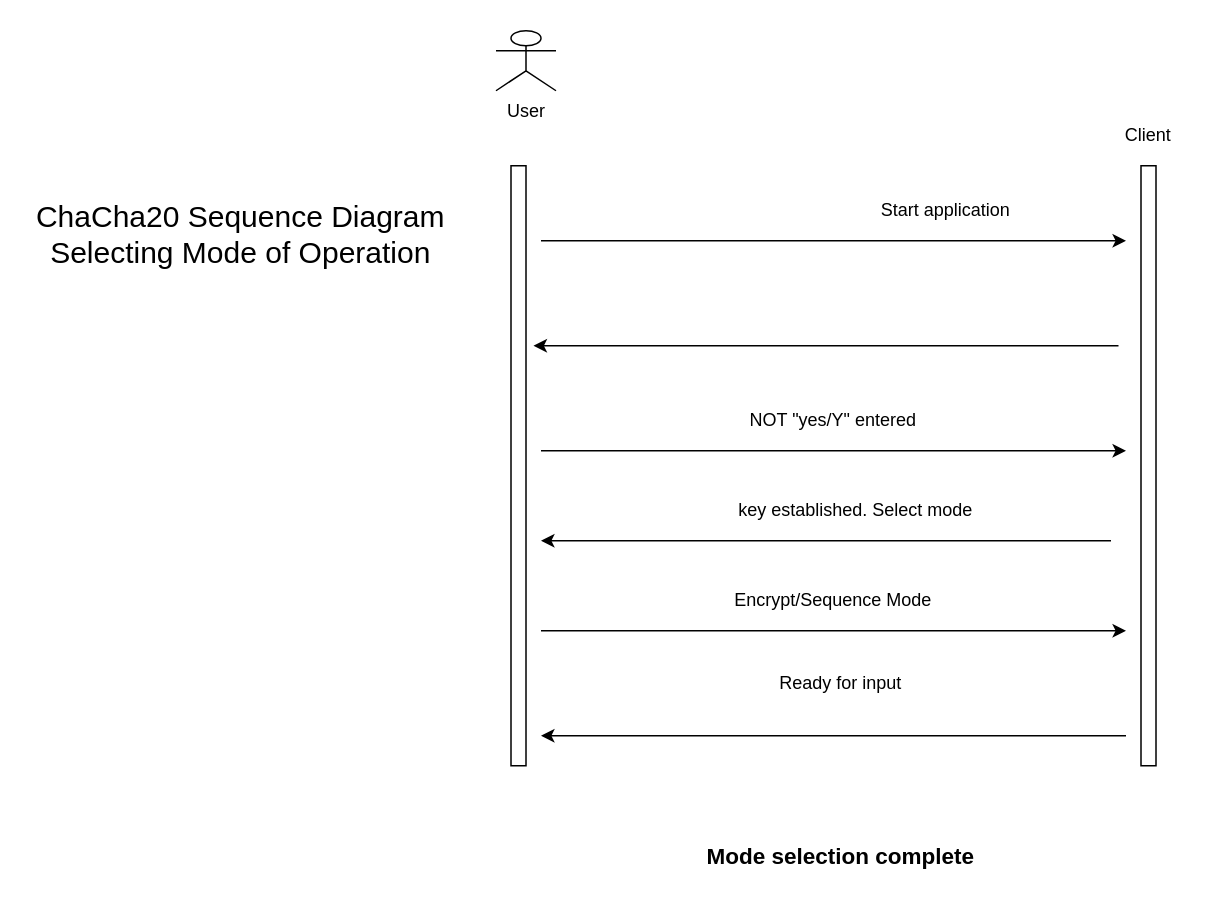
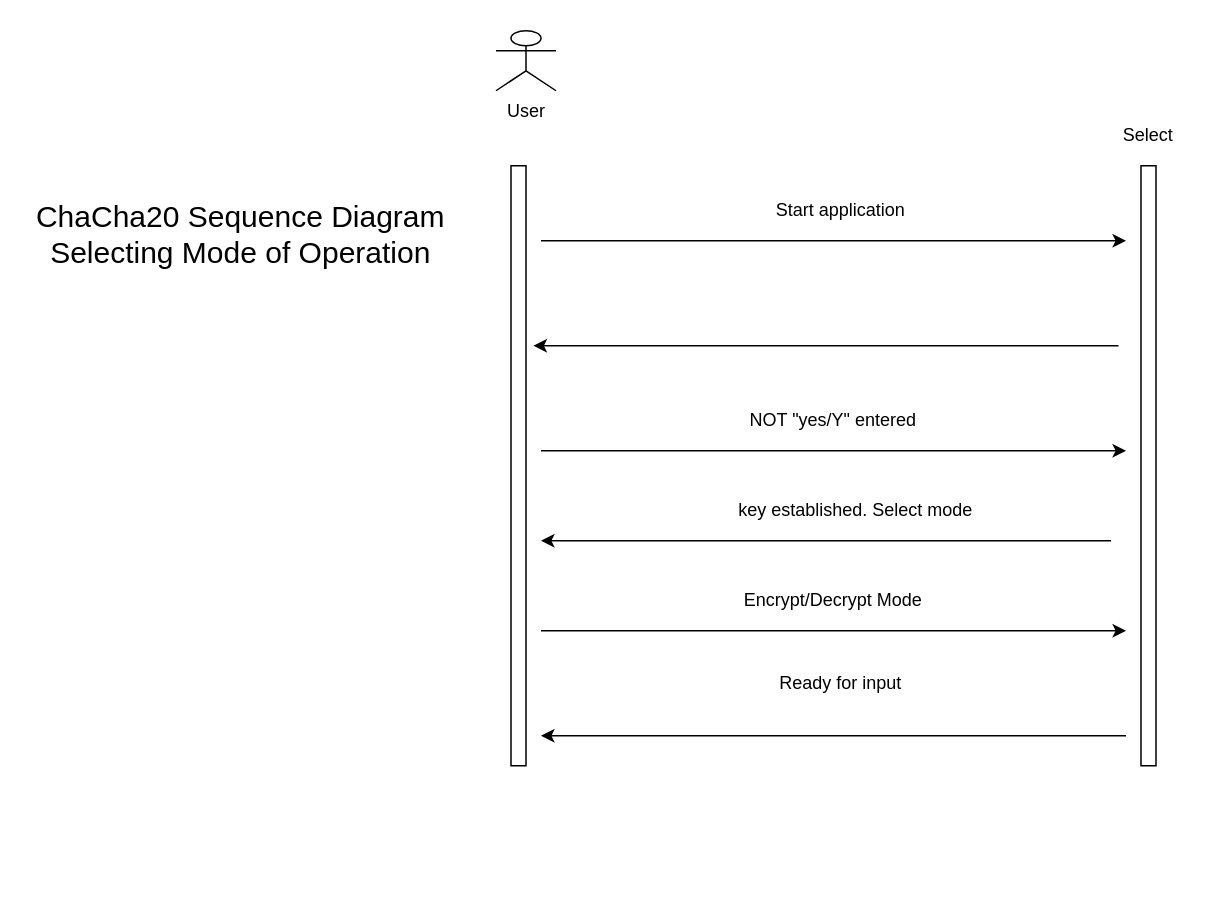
node "Client": label "Client" -> "Select"
node "Start application": moved (946, 211) -> (841, 211)
node "Encrypt/Sequence Mode": label "Encrypt/Sequence Mode" -> "Encrypt/Decrypt Mode"
node "Mode selection complete": removed
